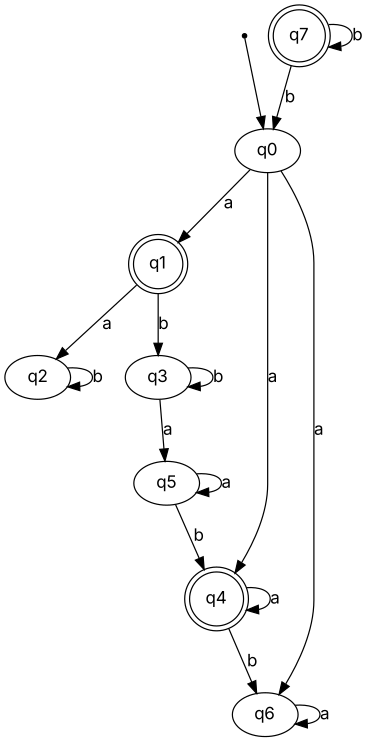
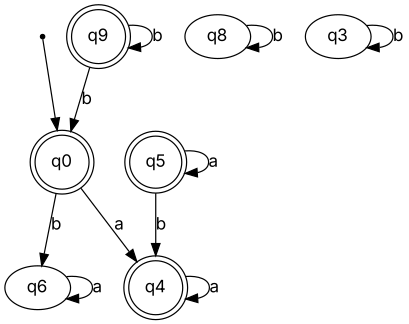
node "q7": label "q7" -> "q9"
node "q0": shape ellipse -> doublecircle
node "q1": removed
node "q2": label "q2" -> "q8"
edge "q3" -> "q5": removed, label "a"
edge "q0" -> "q6": label "a" -> "b"
node "q5": shape ellipse -> doublecircle
edge "q4" -> "q6": removed, label "b"
